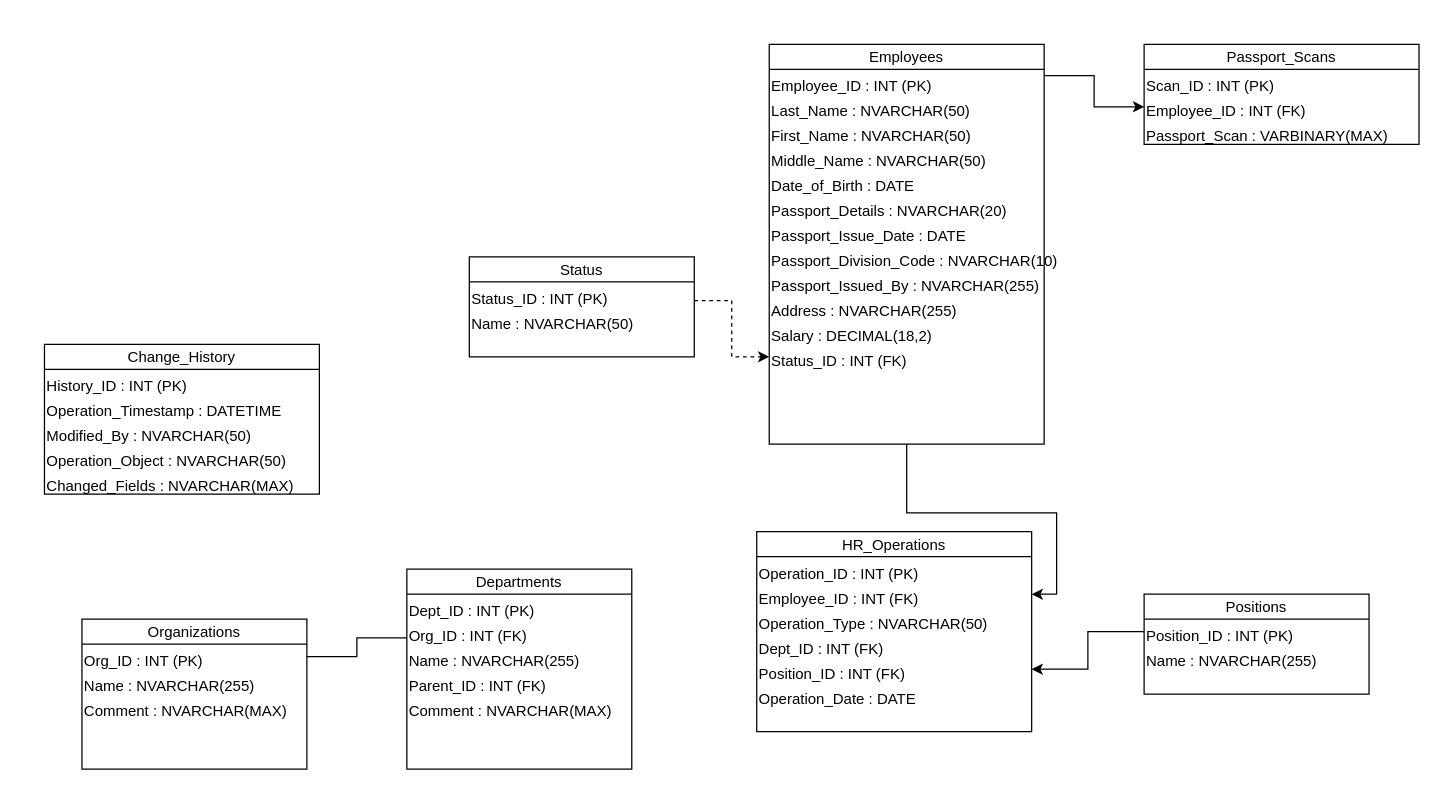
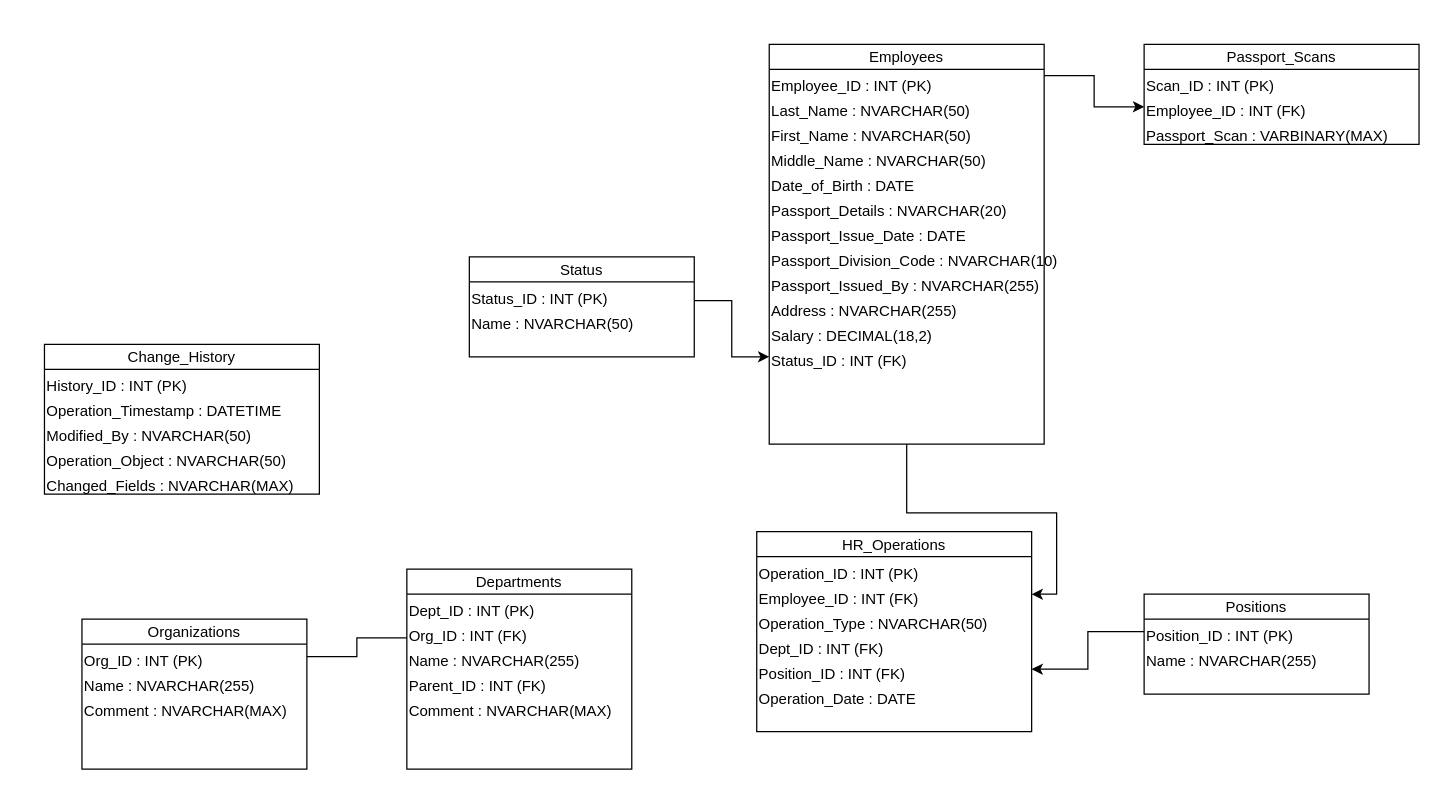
edge "Status_ID : INT (PK)" -> "Status_ID : INT (FK)": style dashed -> solid
